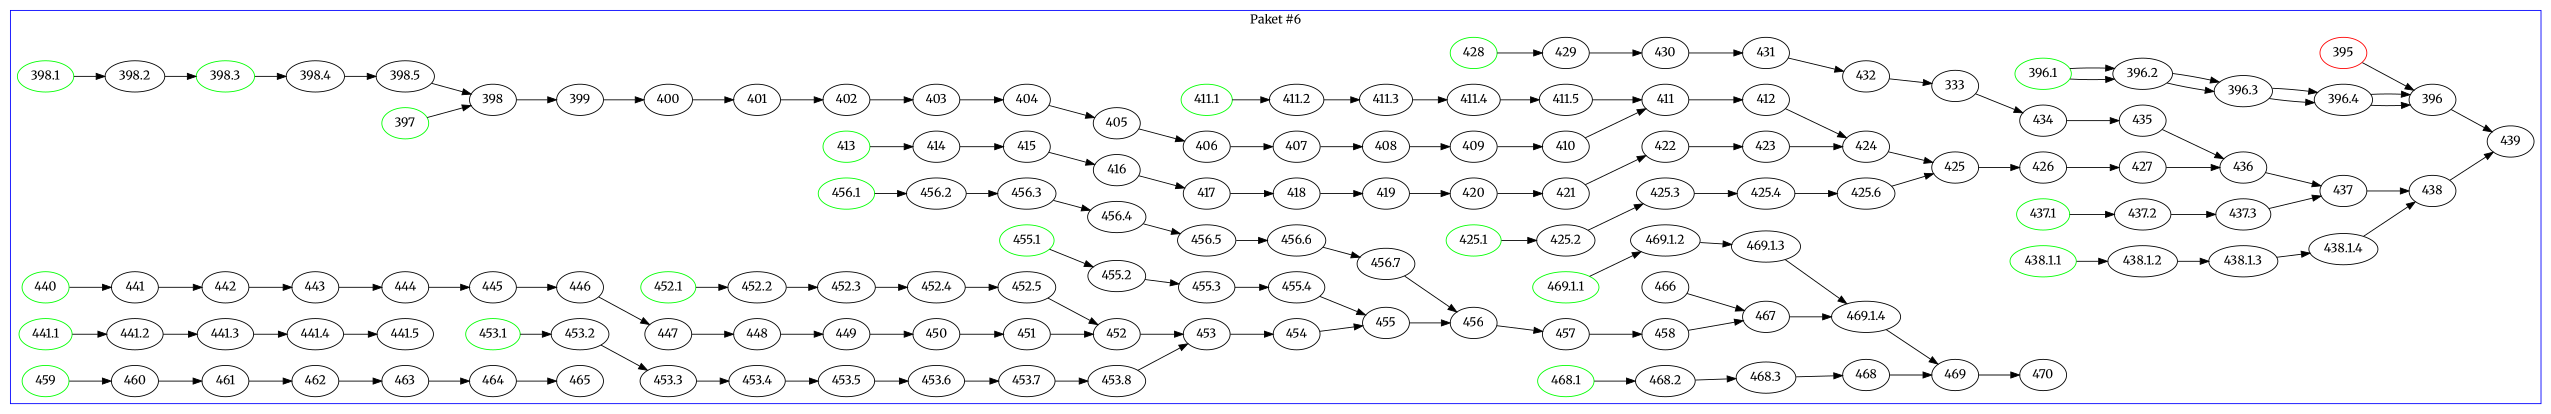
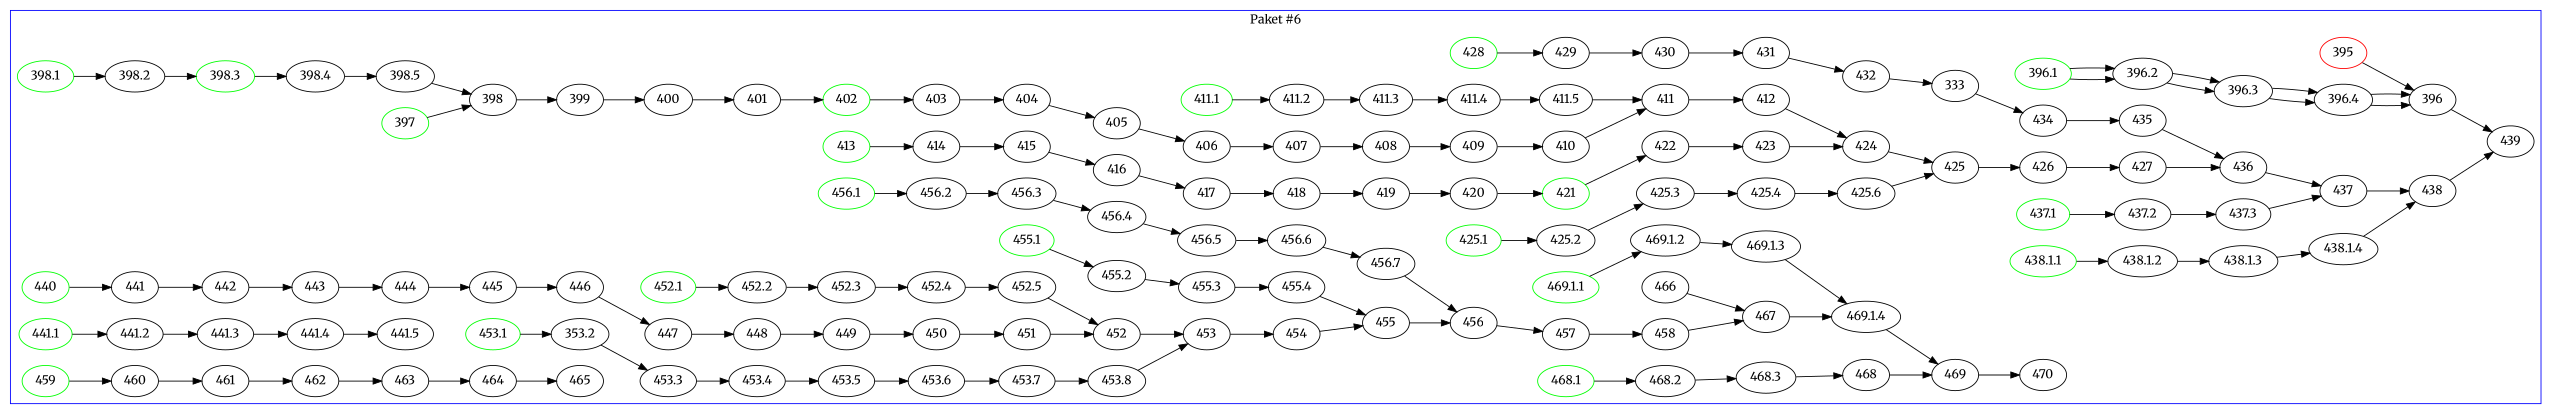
node "402": color black -> green
node "421": color black -> green
node "453.2": label "453.2" -> "353.2"
